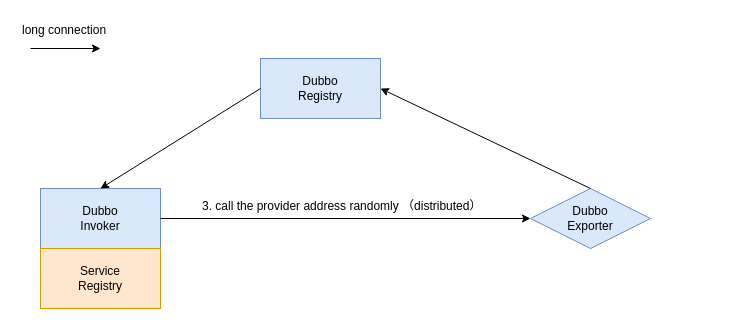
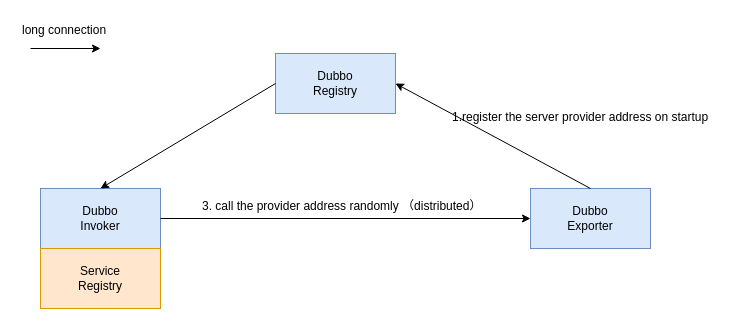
node "Dubbo Registry": moved (321, 89) -> (336, 84)
node "1.register the server provider address on startup": added
node "Dubbo Exporter": shape diamond -> rectangle
